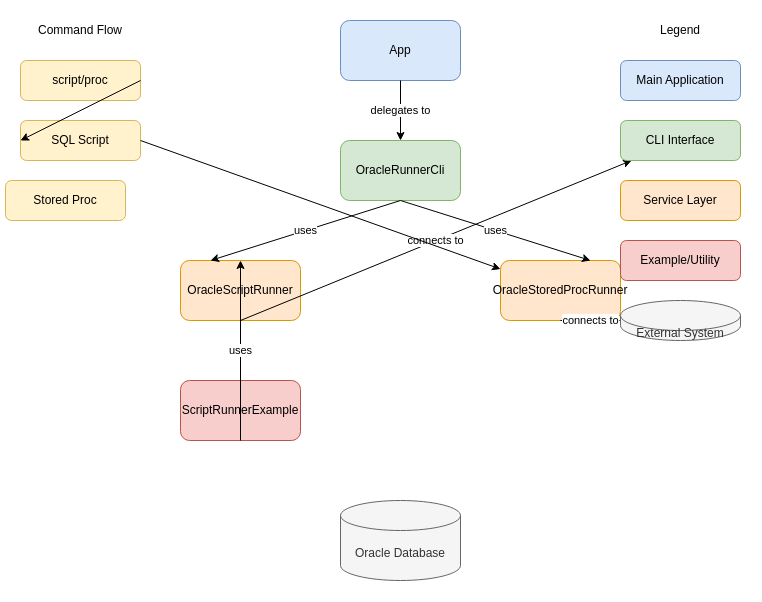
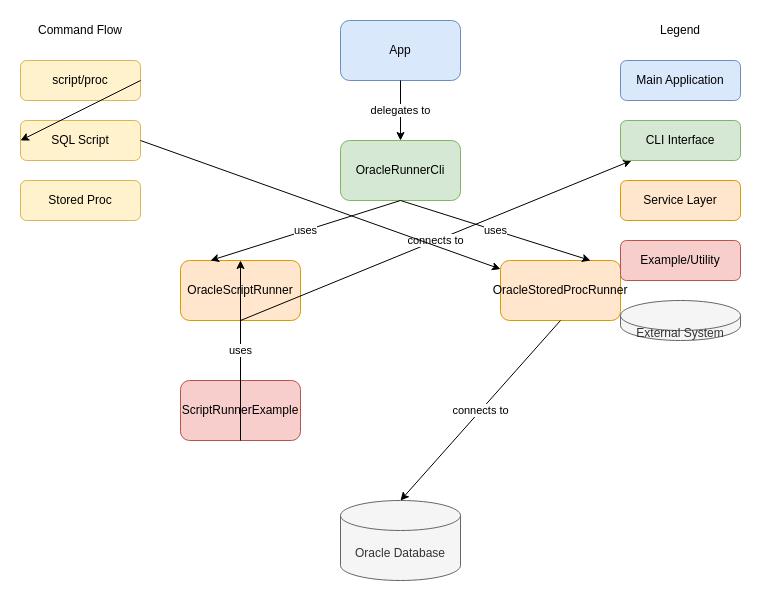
node "Stored Proc": moved (66, 201) -> (81, 201)
edge "OracleStoredProcRunner" -> "External System": now "OracleStoredProcRunner" -> "Oracle Database"
